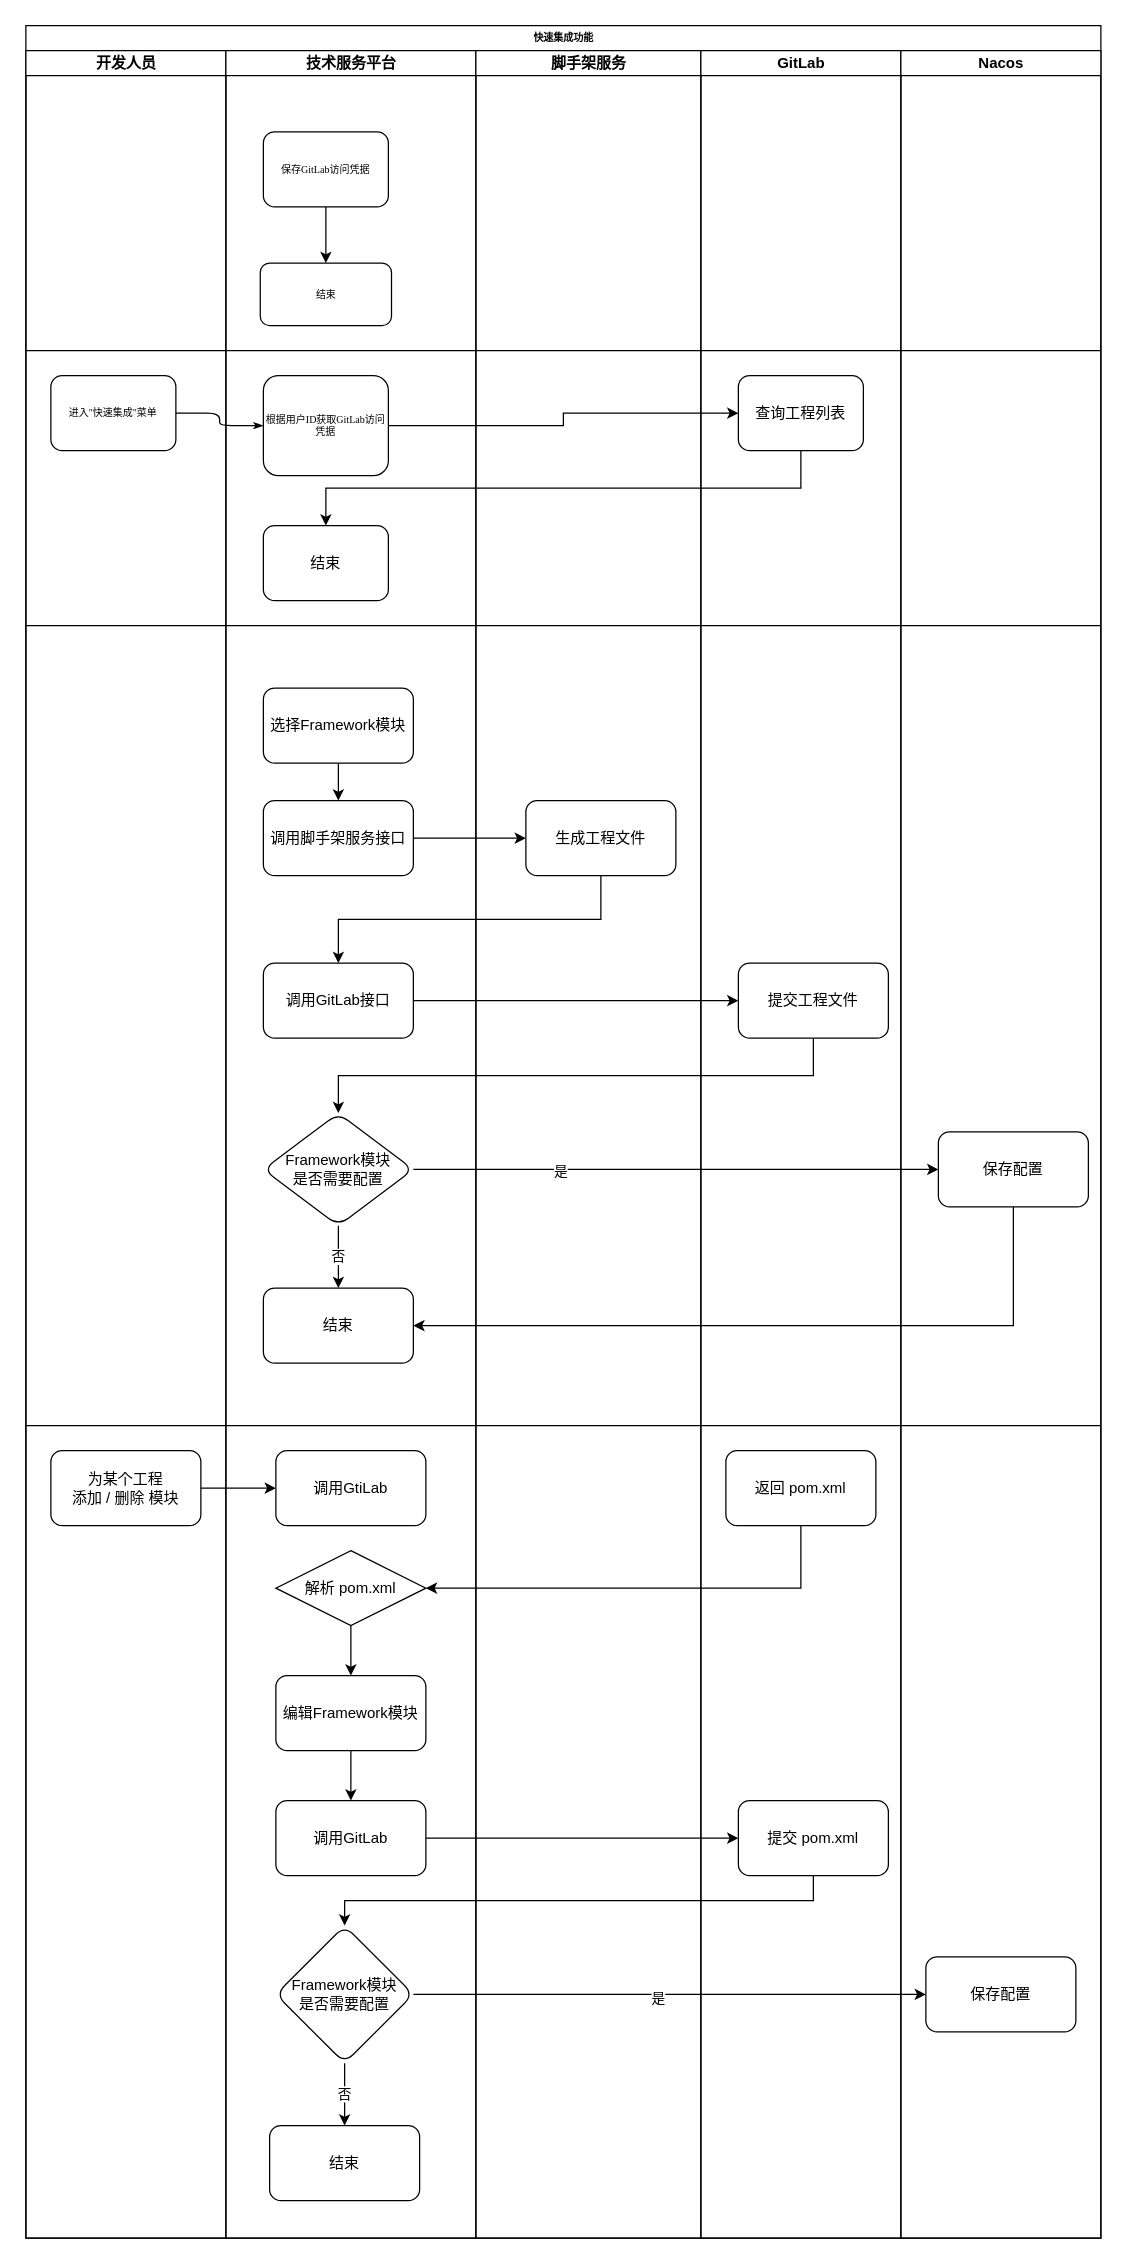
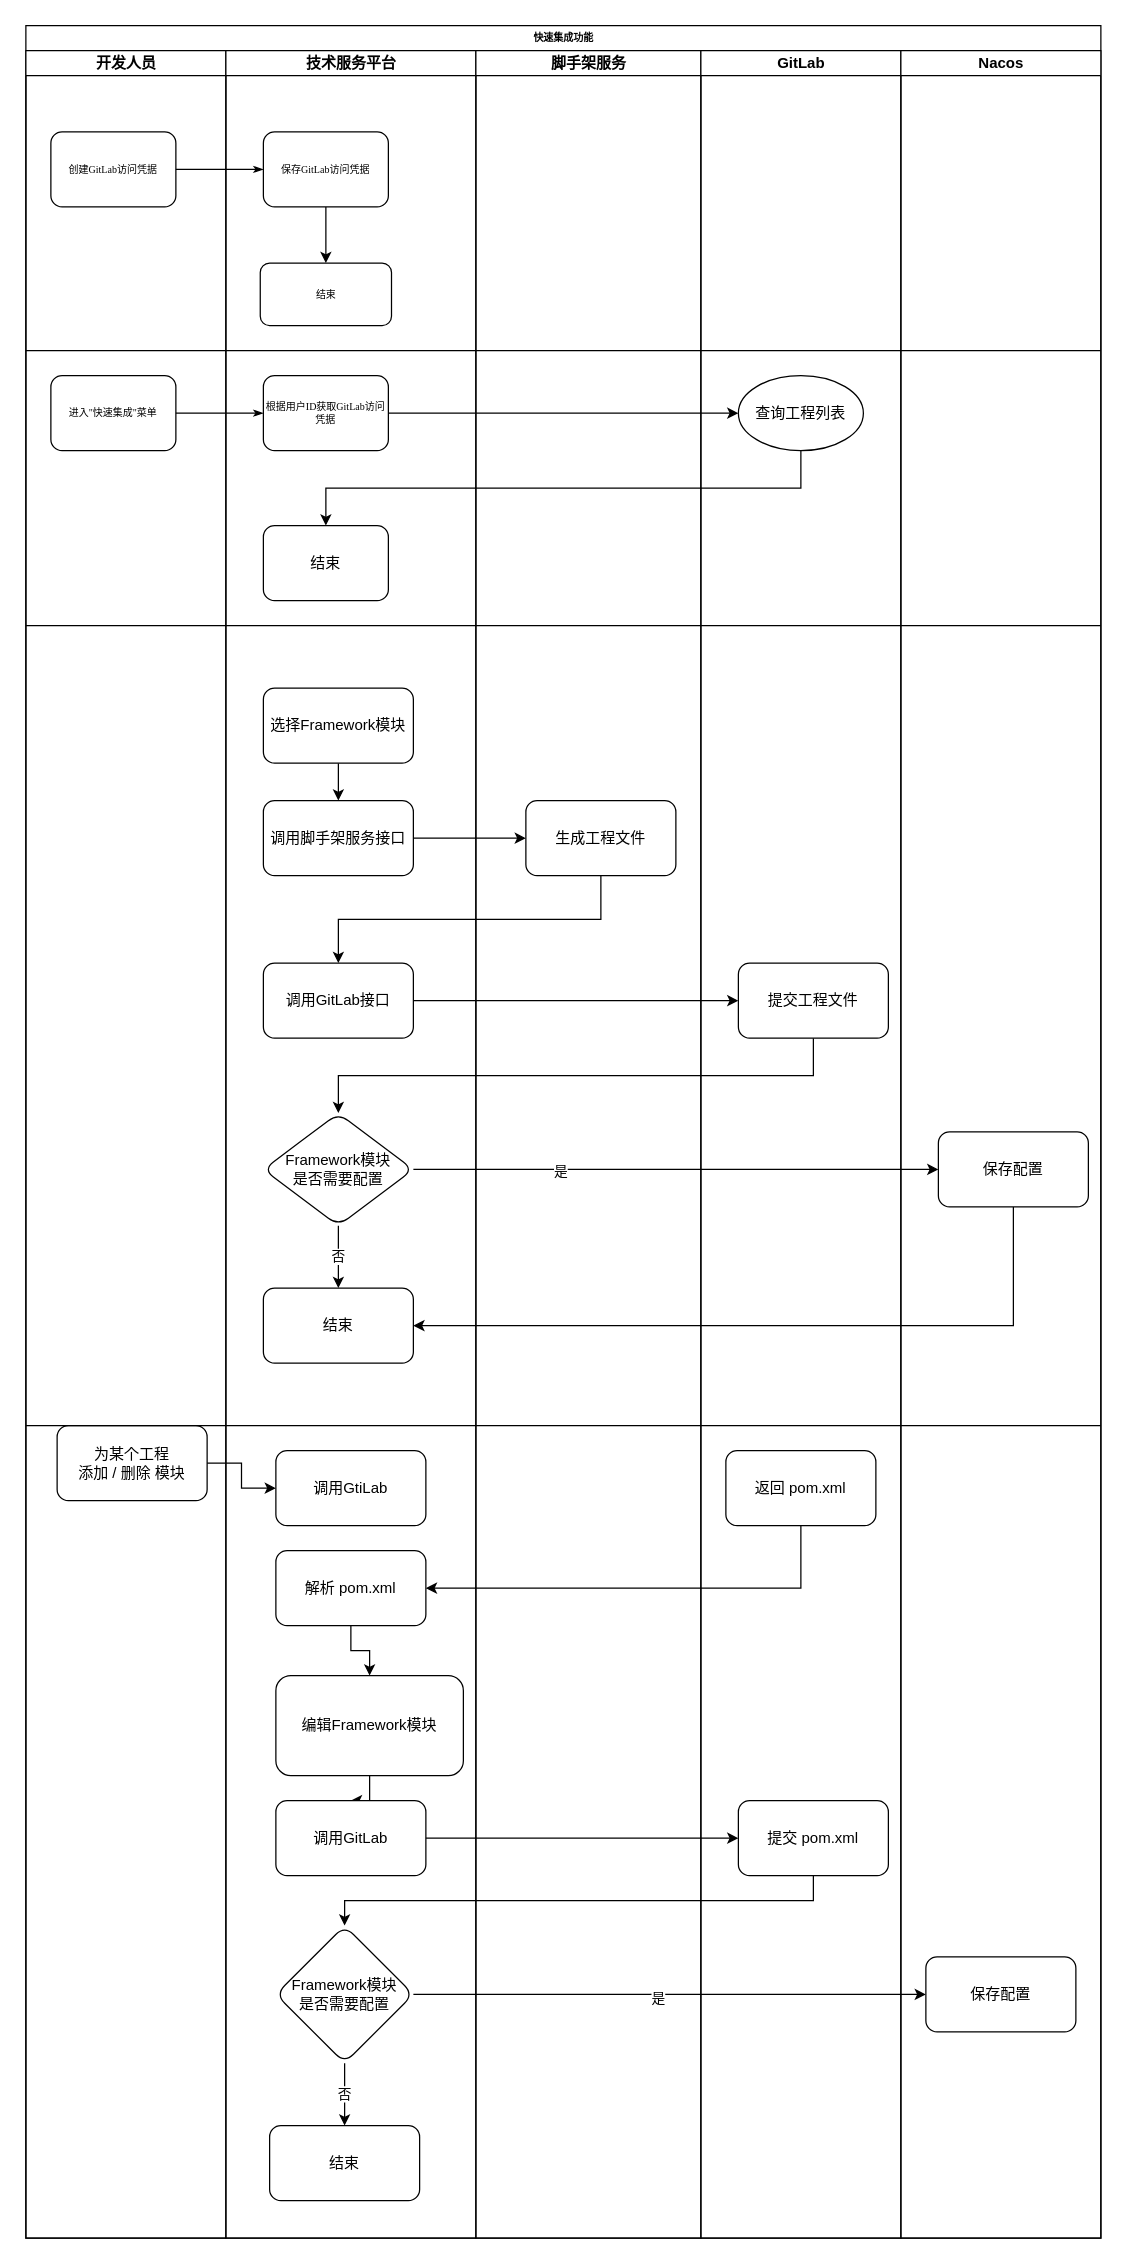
node "创建GitLab访问凭据": added
edge "创建GitLab访问凭据" -> "保存GitLab访问凭据": added
node "查询工程列表": shape rounded rectangle -> ellipse
node "根据用户ID获取GitLab访问凭据": size 125x100 -> 125x75
node "为某个工程 添加 / 删除 模块": moved (126, 1488) -> (132, 1463)
node "解析 pom.xml": shape diamond -> rounded rectangle
node "编辑Framework模块": size 150x75 -> 188x100
